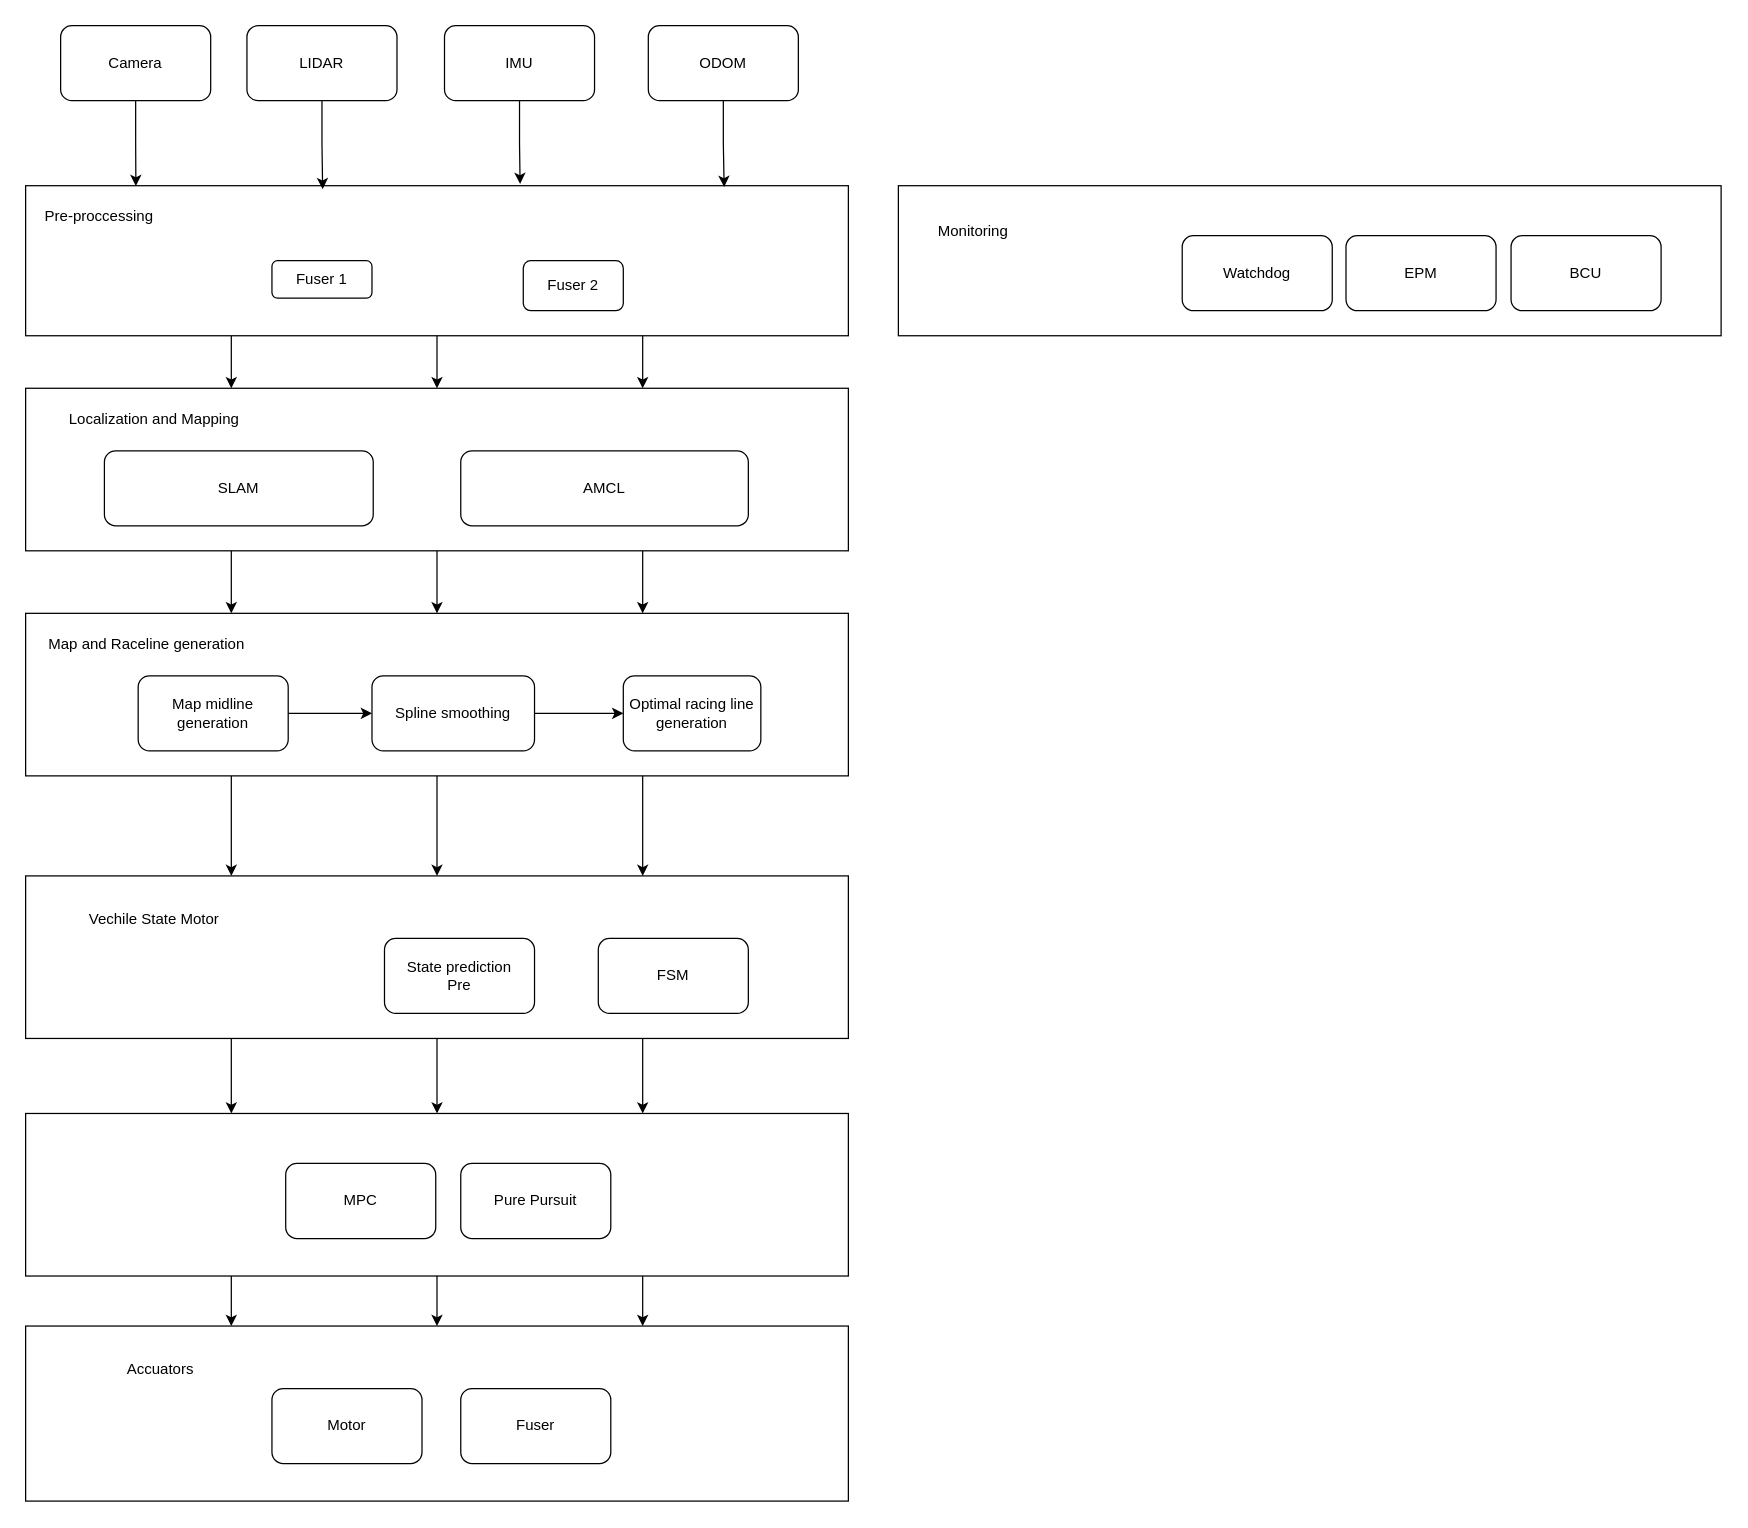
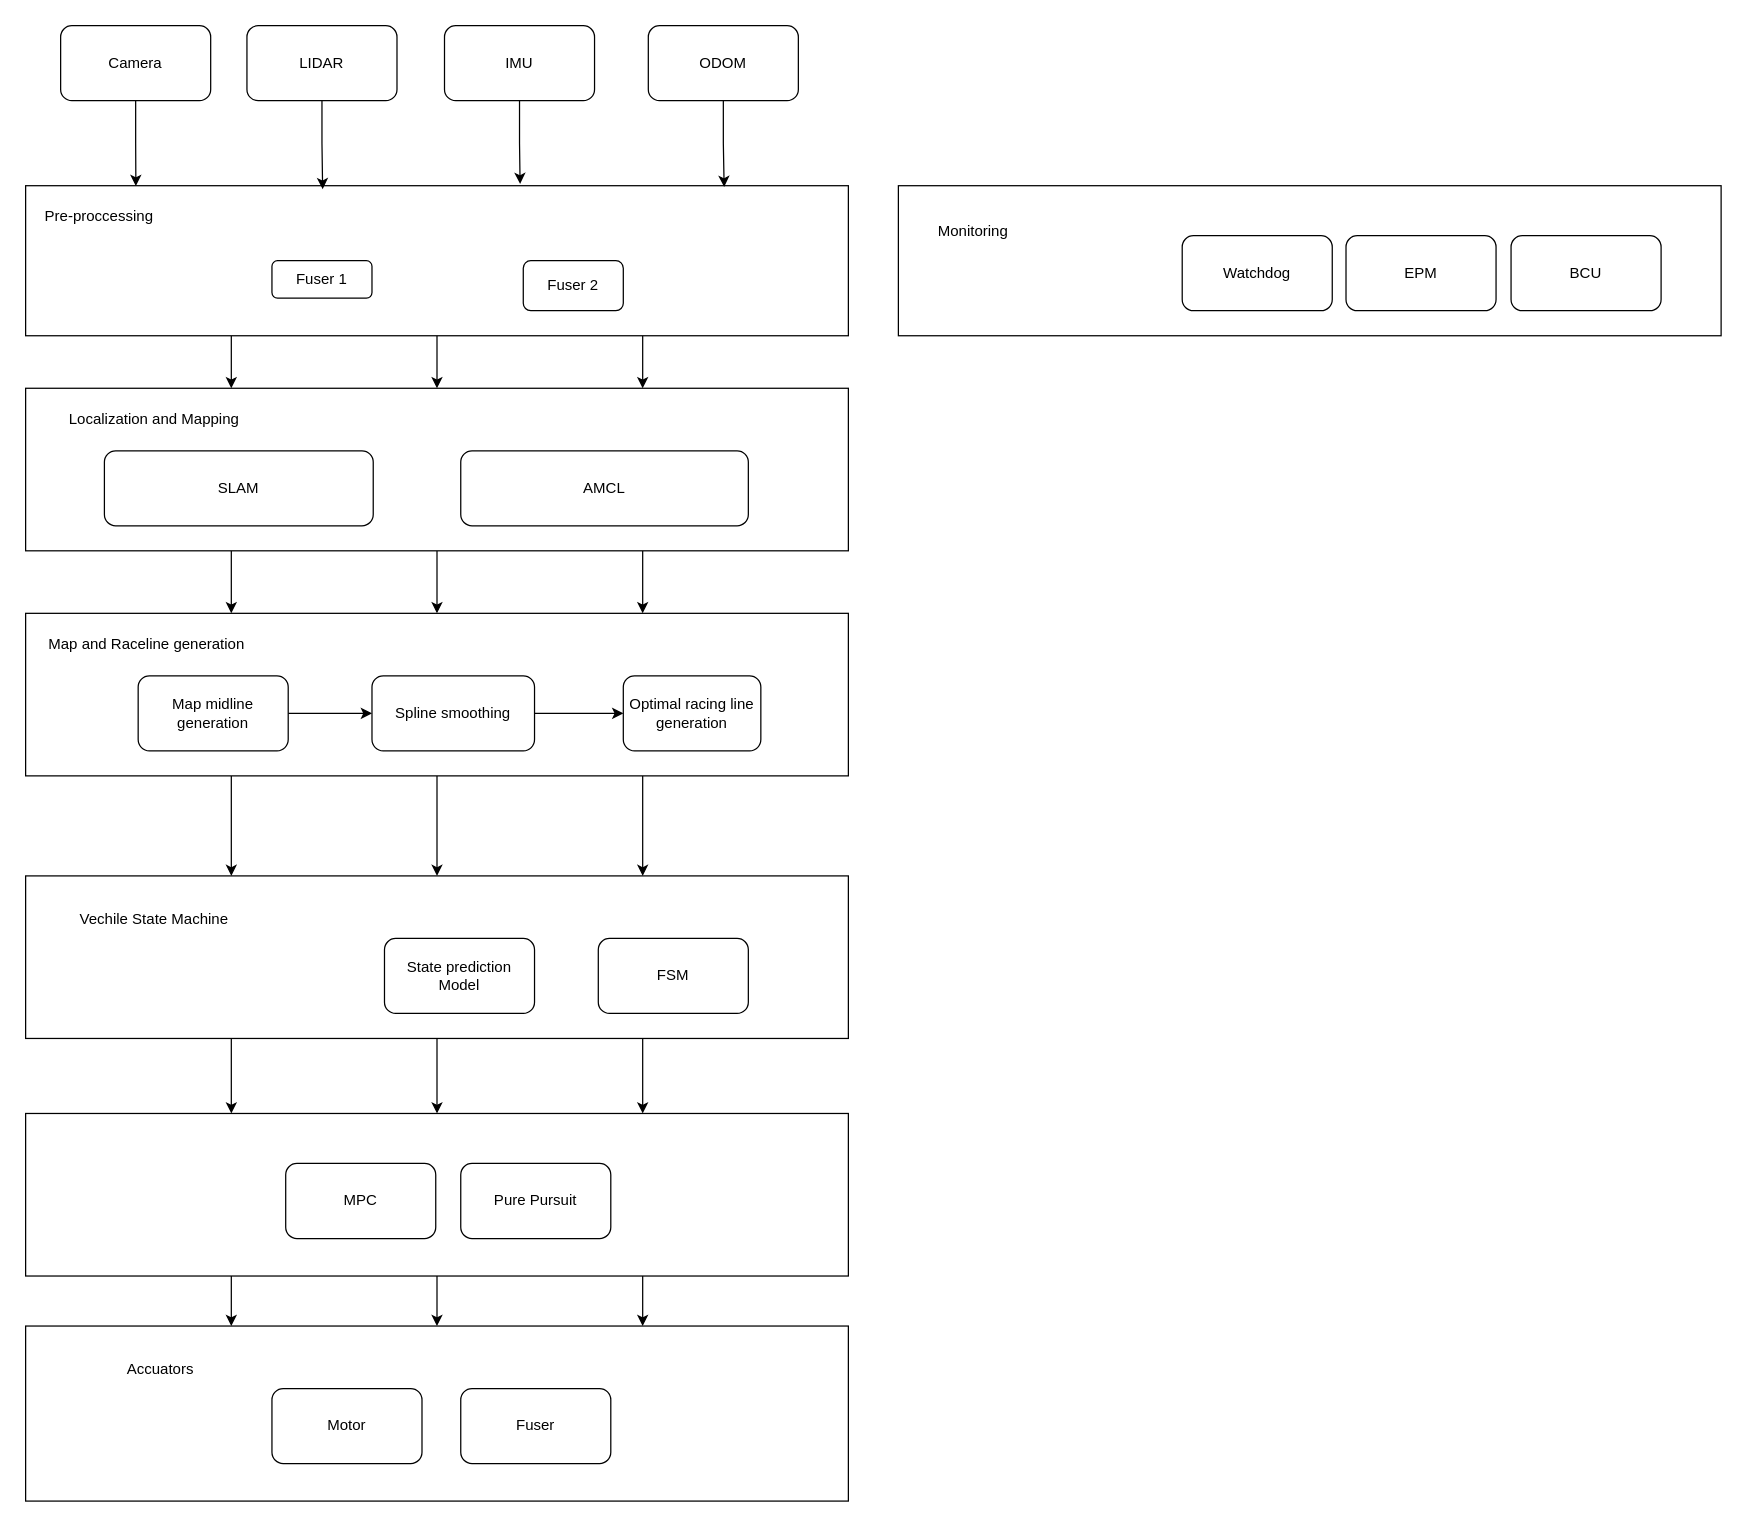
node "Vechile State Motor": label "Vechile State Motor" -> "Vechile State Machine"
node "State prediction Pre": label "State prediction Pre" -> "State prediction Model"
